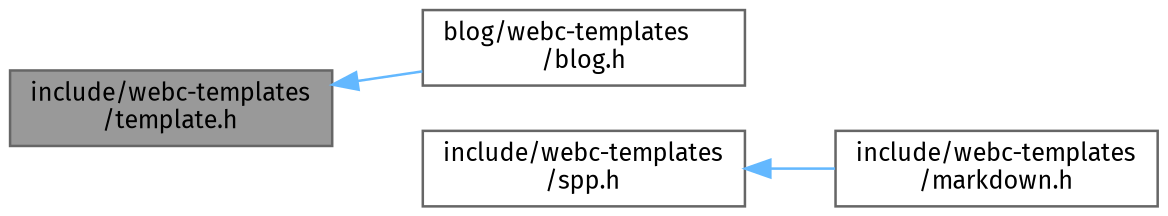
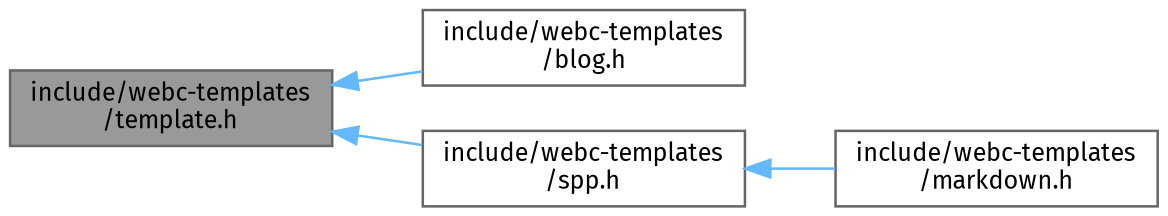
node "blog/webc-templates /blog.h": label "blog/webc-templates /blog.h" -> "include/webc-templates /blog.h"
edge "include/webc-templates /spp.h" -> "include/webc-templates /template.h": added
